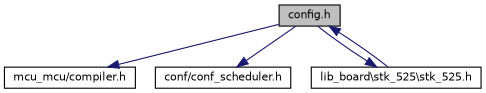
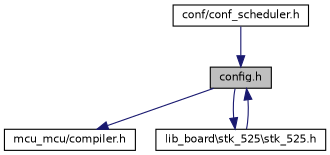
edge "config.h" -> "conf/conf_scheduler.h": reversed
